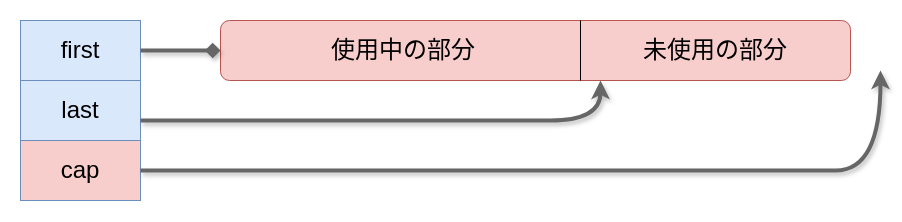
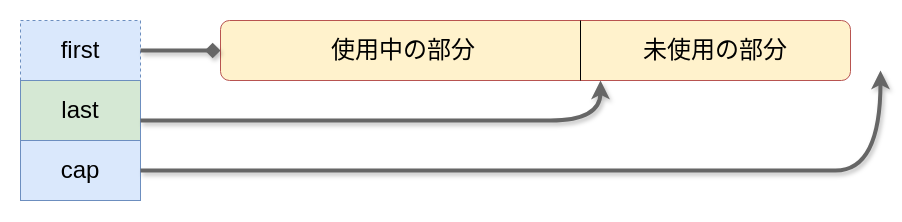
node "first": style solid -> dashed
node "使用中の部分 未使用の部分": fillcolor #f8cecc -> #fff2cc
node "last": fillcolor #dae8fc -> #d5e8d4
node "cap": fillcolor #f8cecc -> #dae8fc
